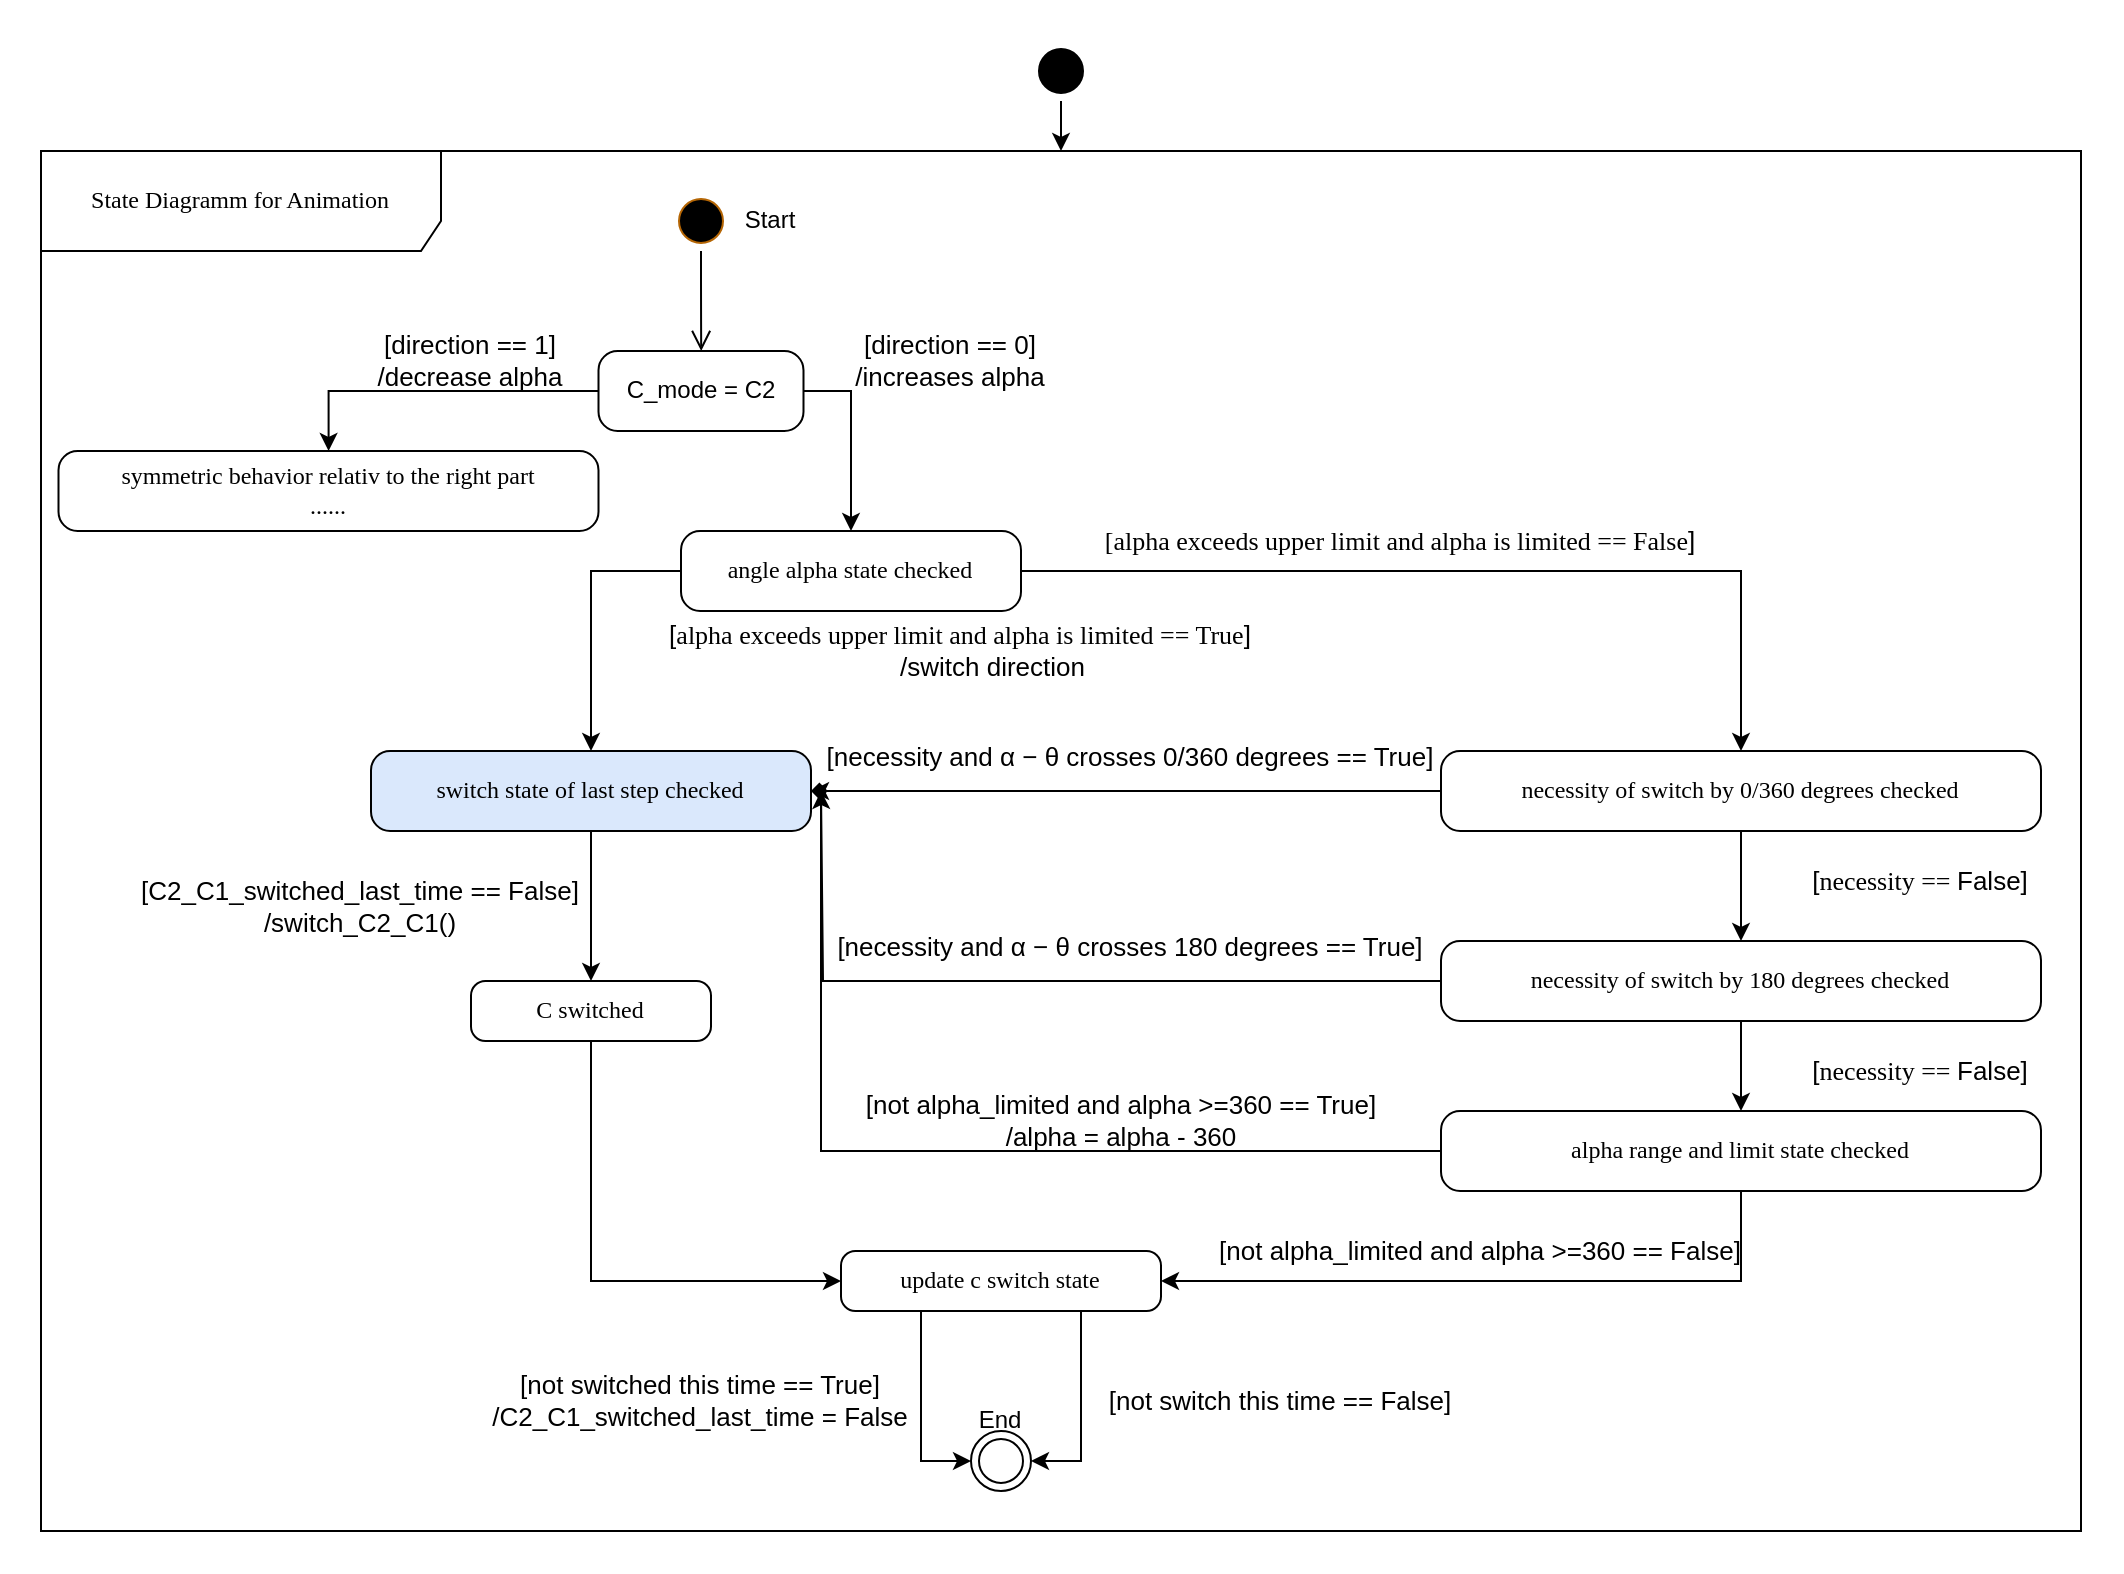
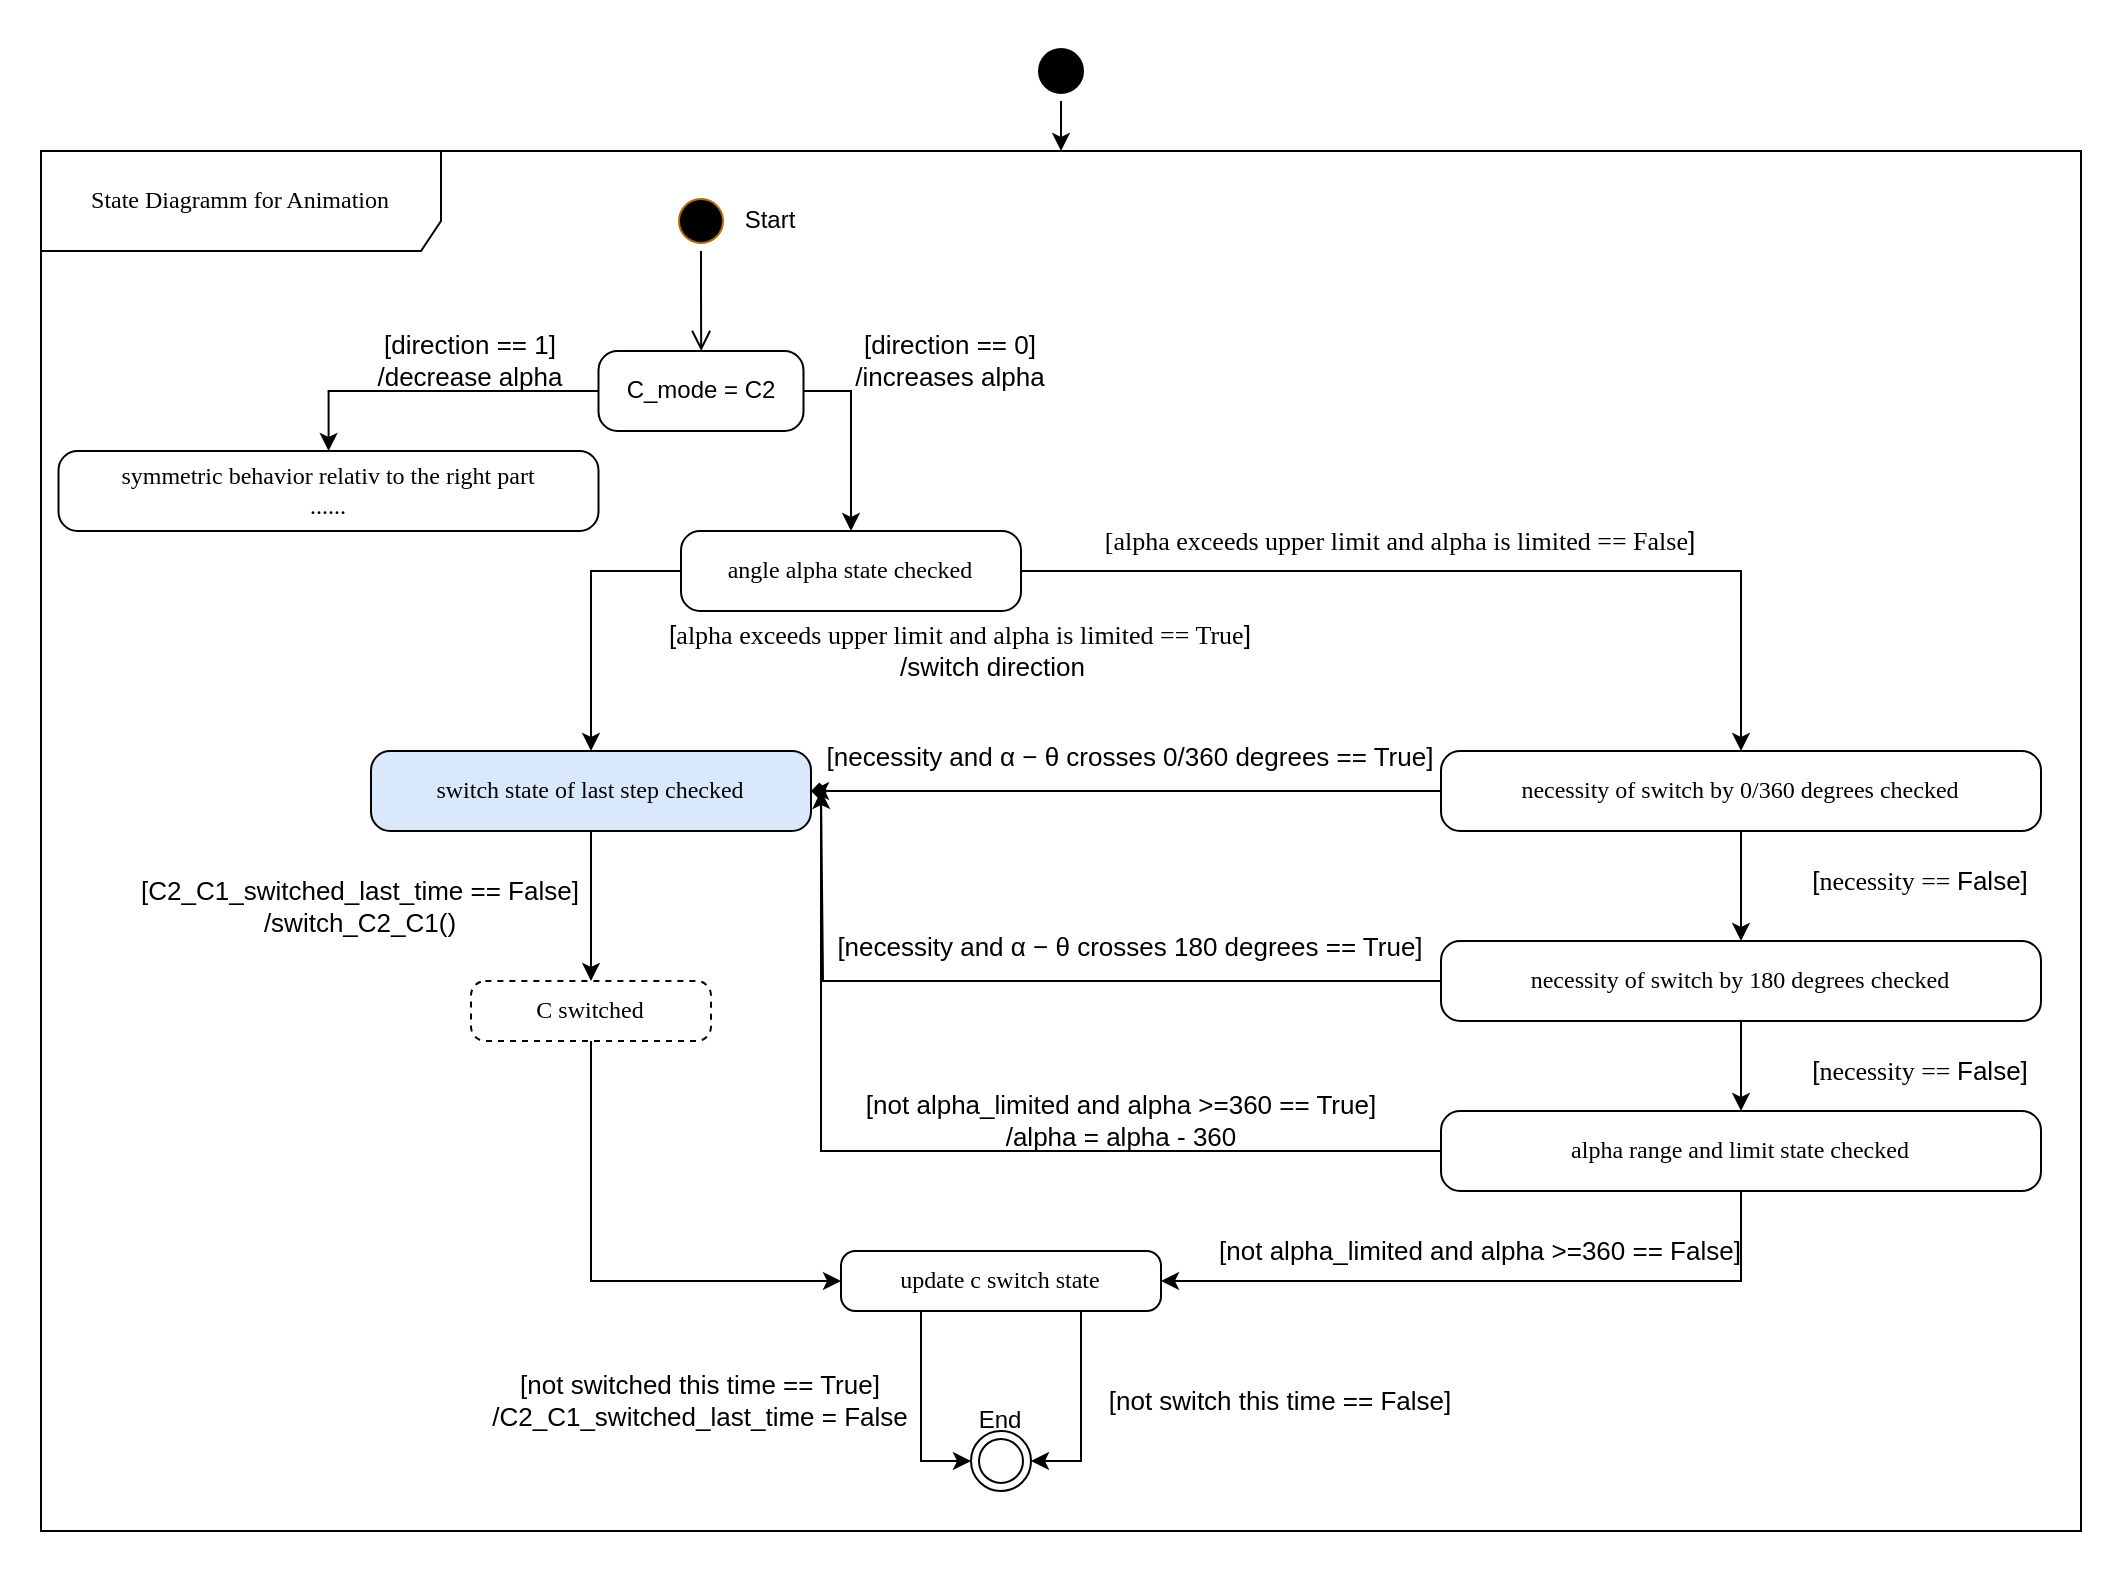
node "C switched": style solid -> dashed
